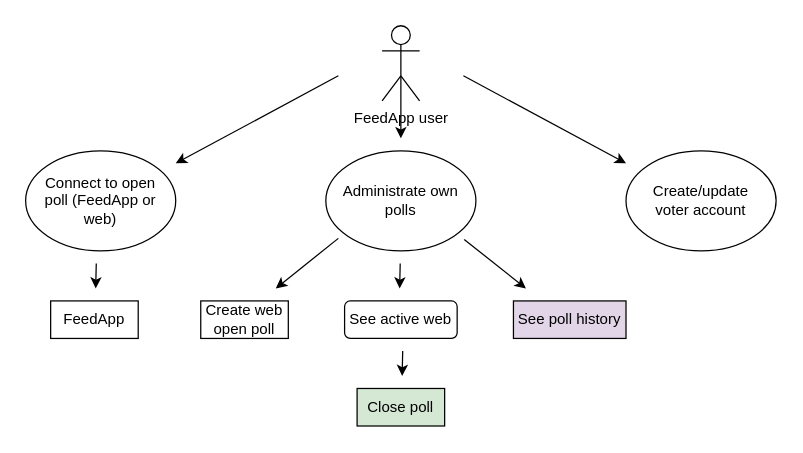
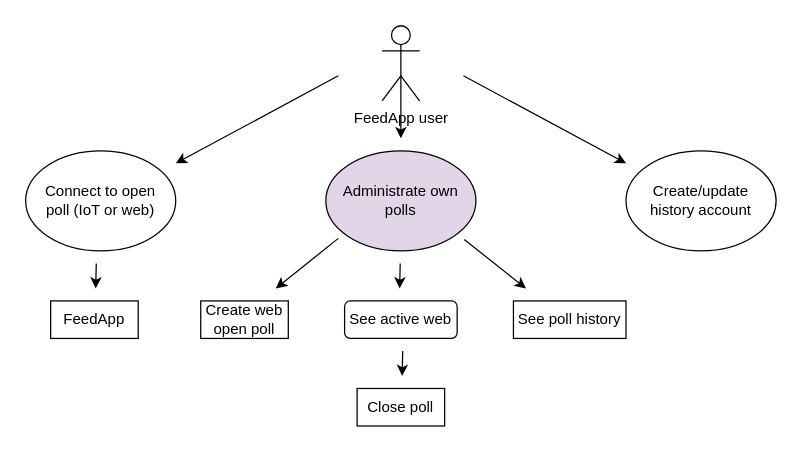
node "Connect to open poll (FeedApp or web)": label "Connect to open poll (FeedApp or web)" -> "Connect to open poll (IoT or web)"
node "Administrate own polls": fillcolor #ffffff -> #e1d5e7
node "Create/update voter account": label "Create/update voter account" -> "Create/update history account"
node "See poll history": fillcolor #e1d5e7 -> #ffffff
node "Close poll": fillcolor #d5e8d4 -> #ffffff
